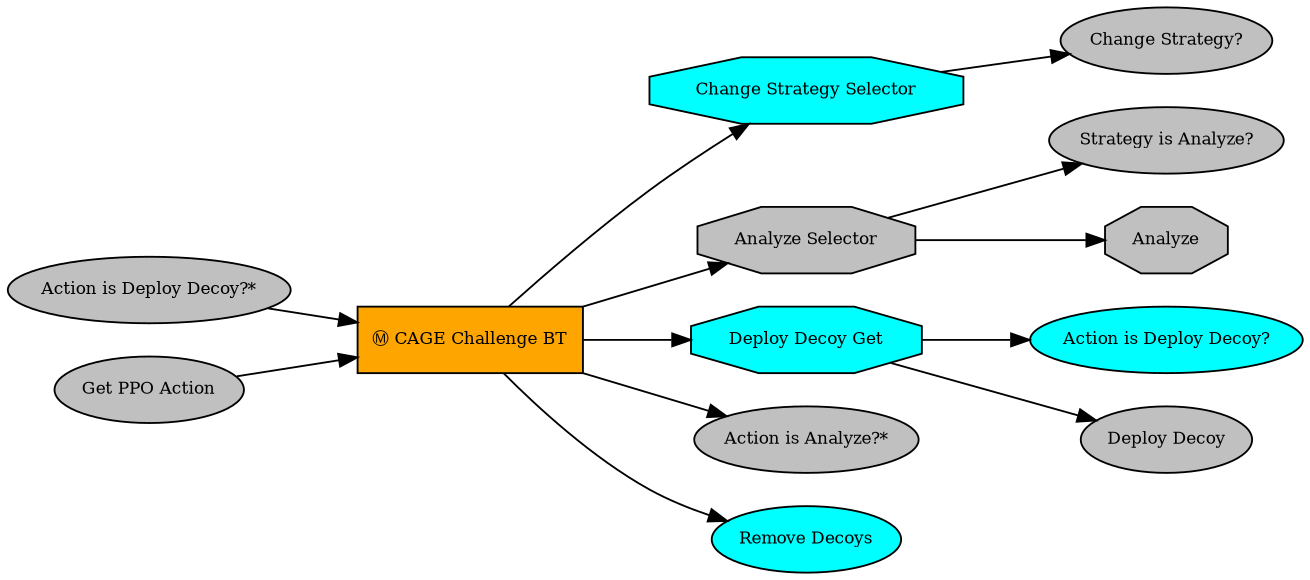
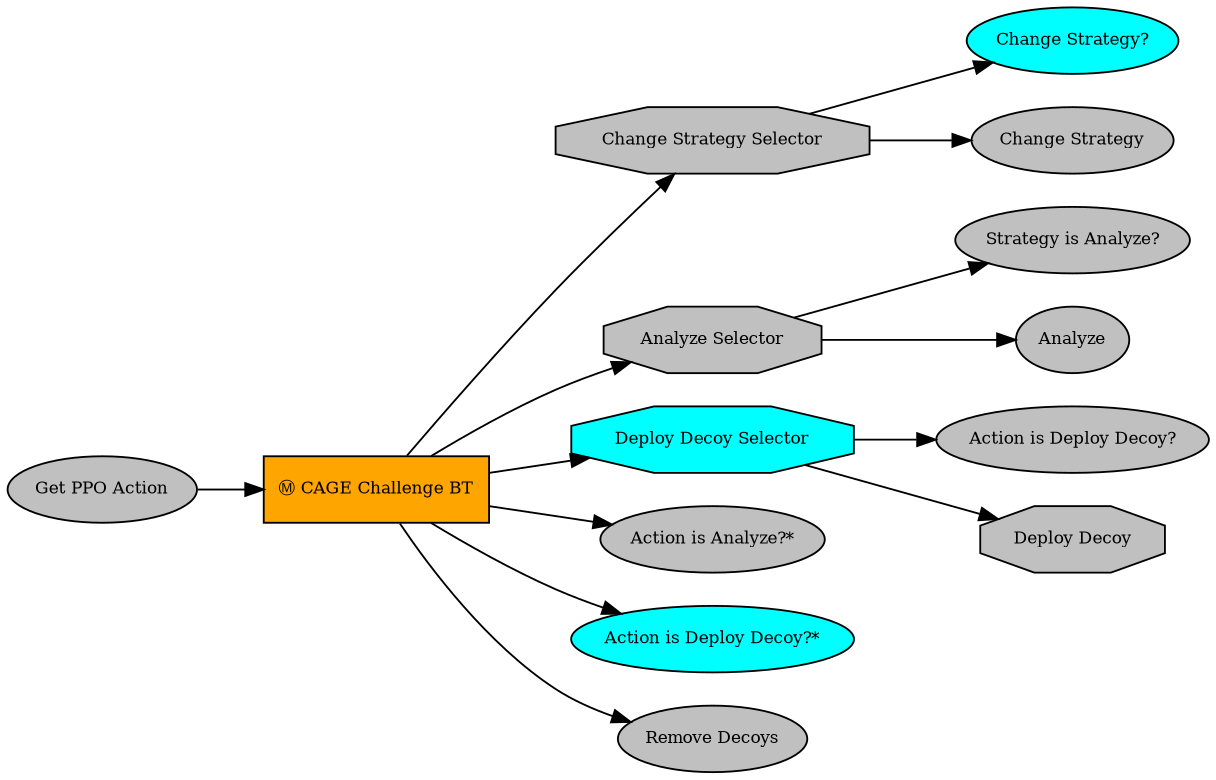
node "Change Strategy?": fillcolor gray -> cyan
node "Change Strategy Selector": fillcolor cyan -> gray
node "Change Strategy": added
node "Analyze": shape octagon -> ellipse
node "Action is Deploy Decoy?*": fillcolor gray -> cyan
edge "Action is Deploy Decoy?*" -> "Ⓜ CAGE Challenge BT": reversed
node "Deploy Decoy Get": label "Deploy Decoy Get" -> "Deploy Decoy Selector"
node "Action is Deploy Decoy?": fillcolor cyan -> gray
node "Deploy Decoy": shape ellipse -> octagon
node "Remove Decoys": fillcolor cyan -> gray
